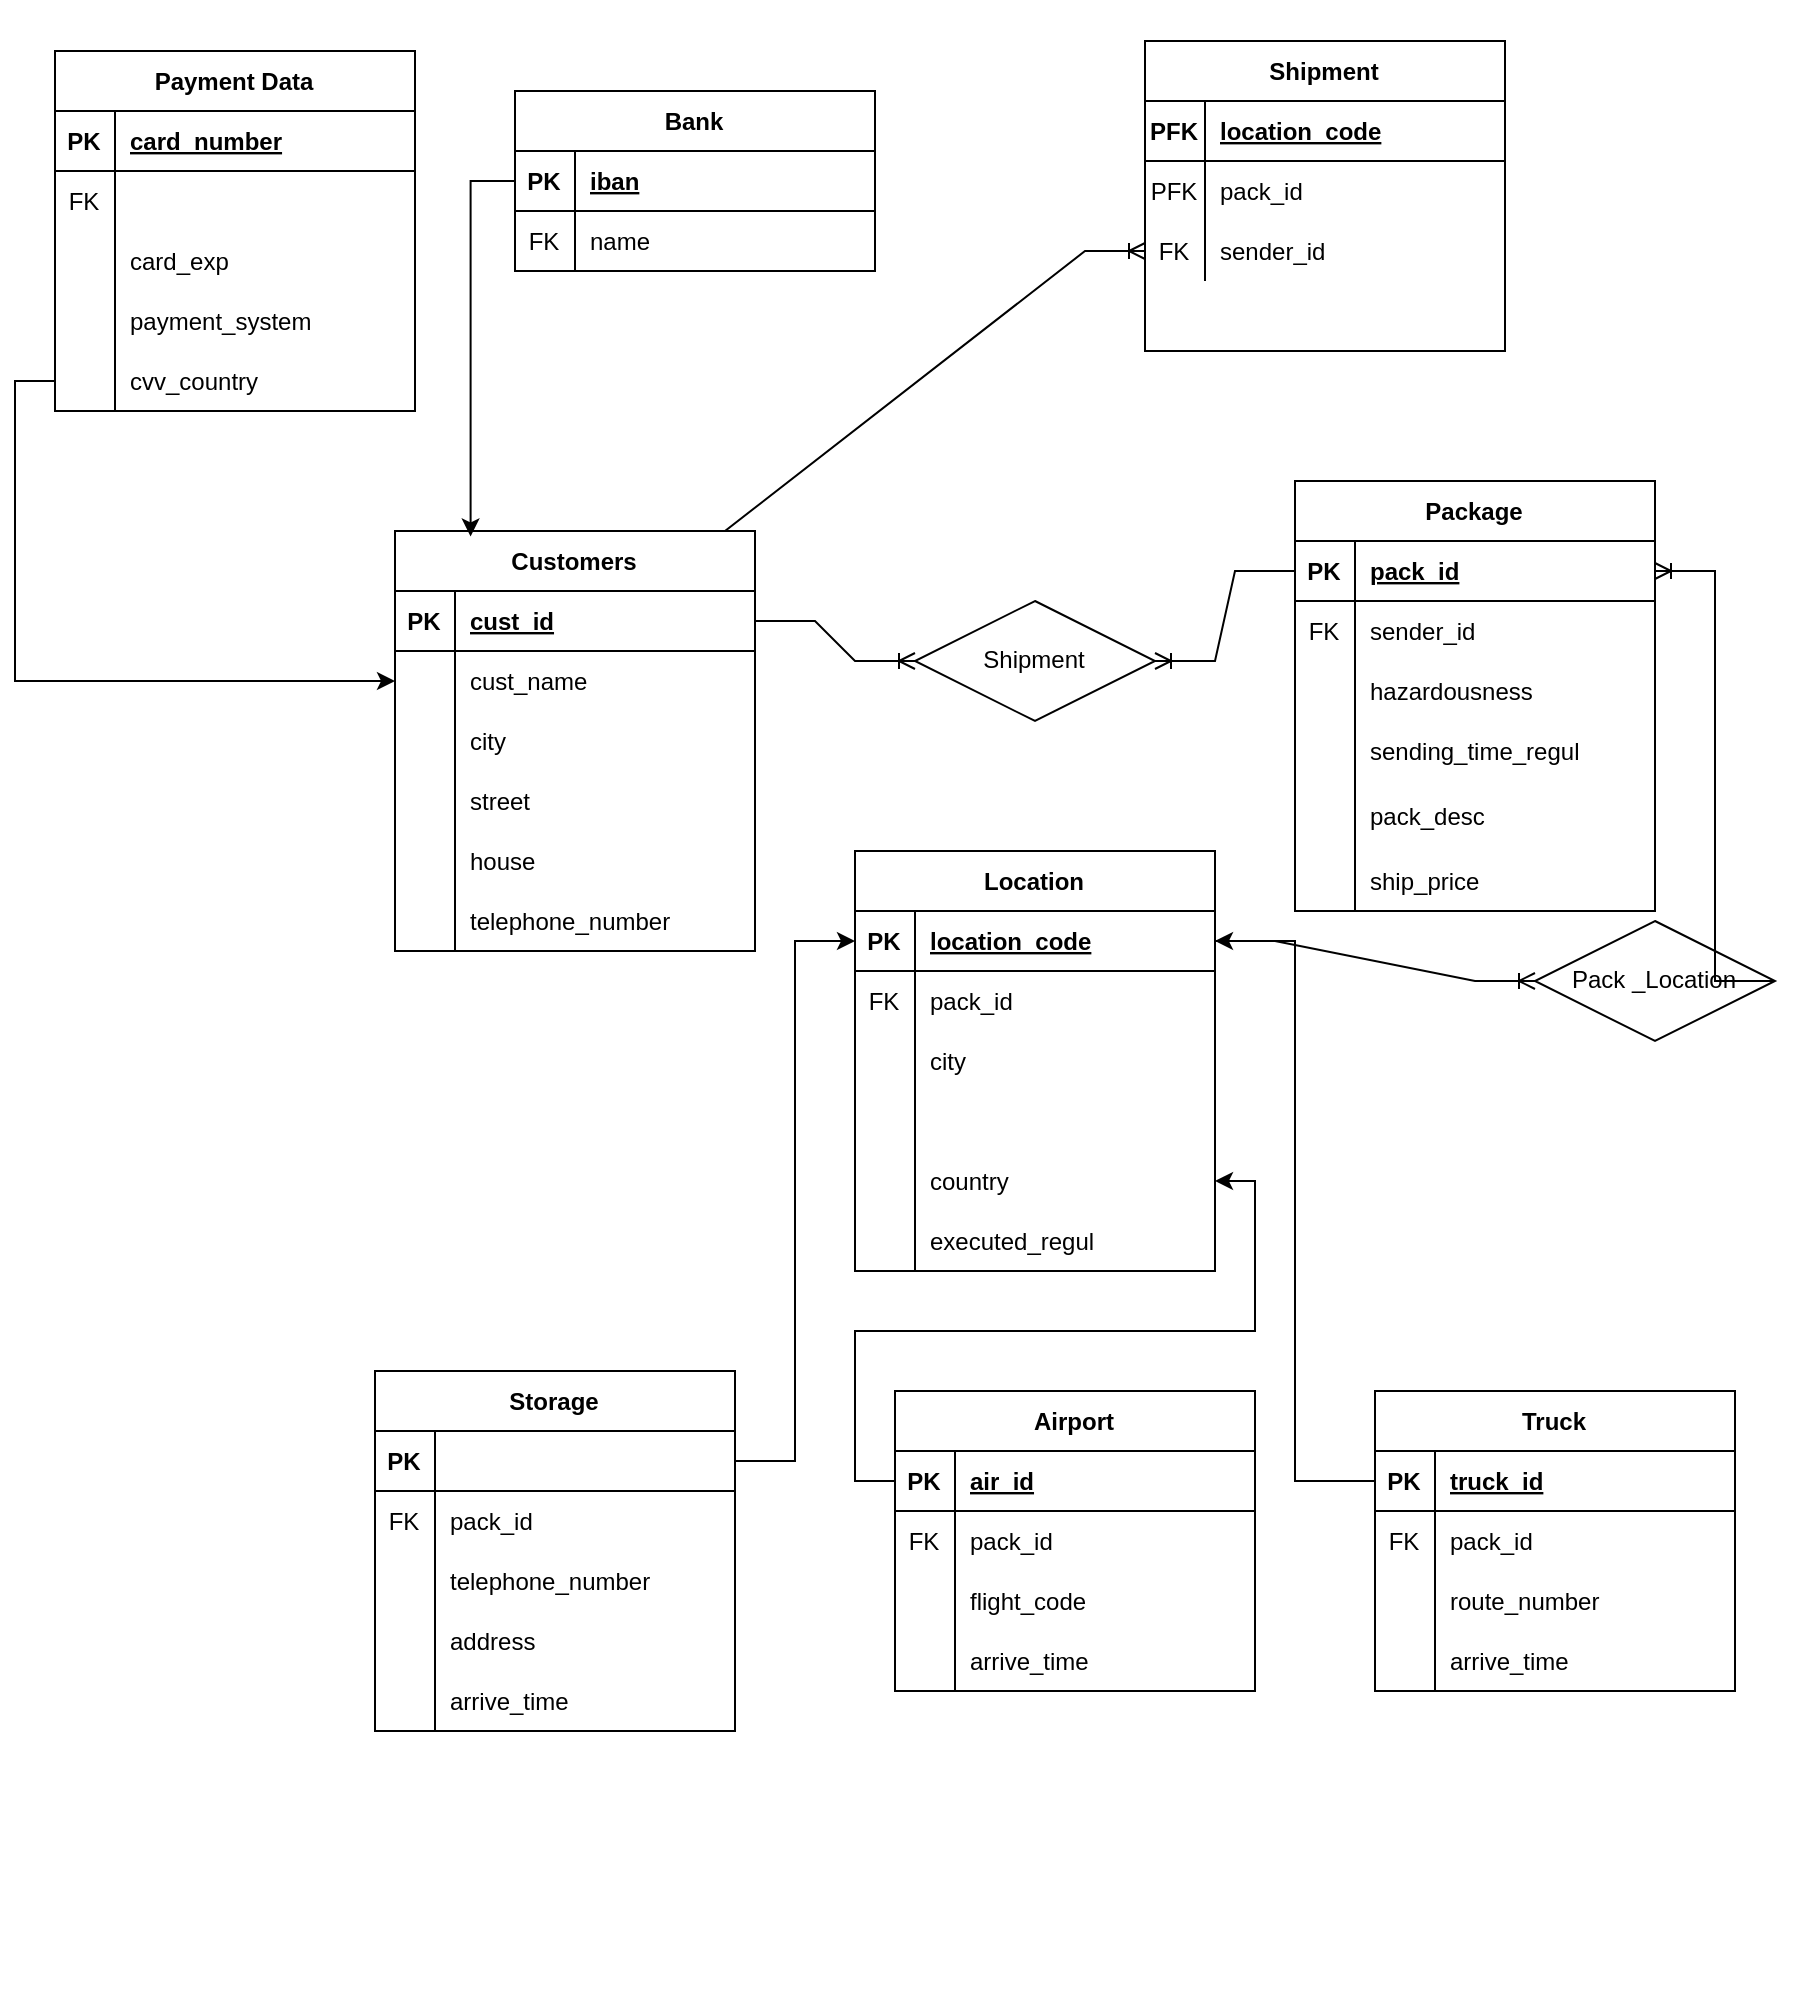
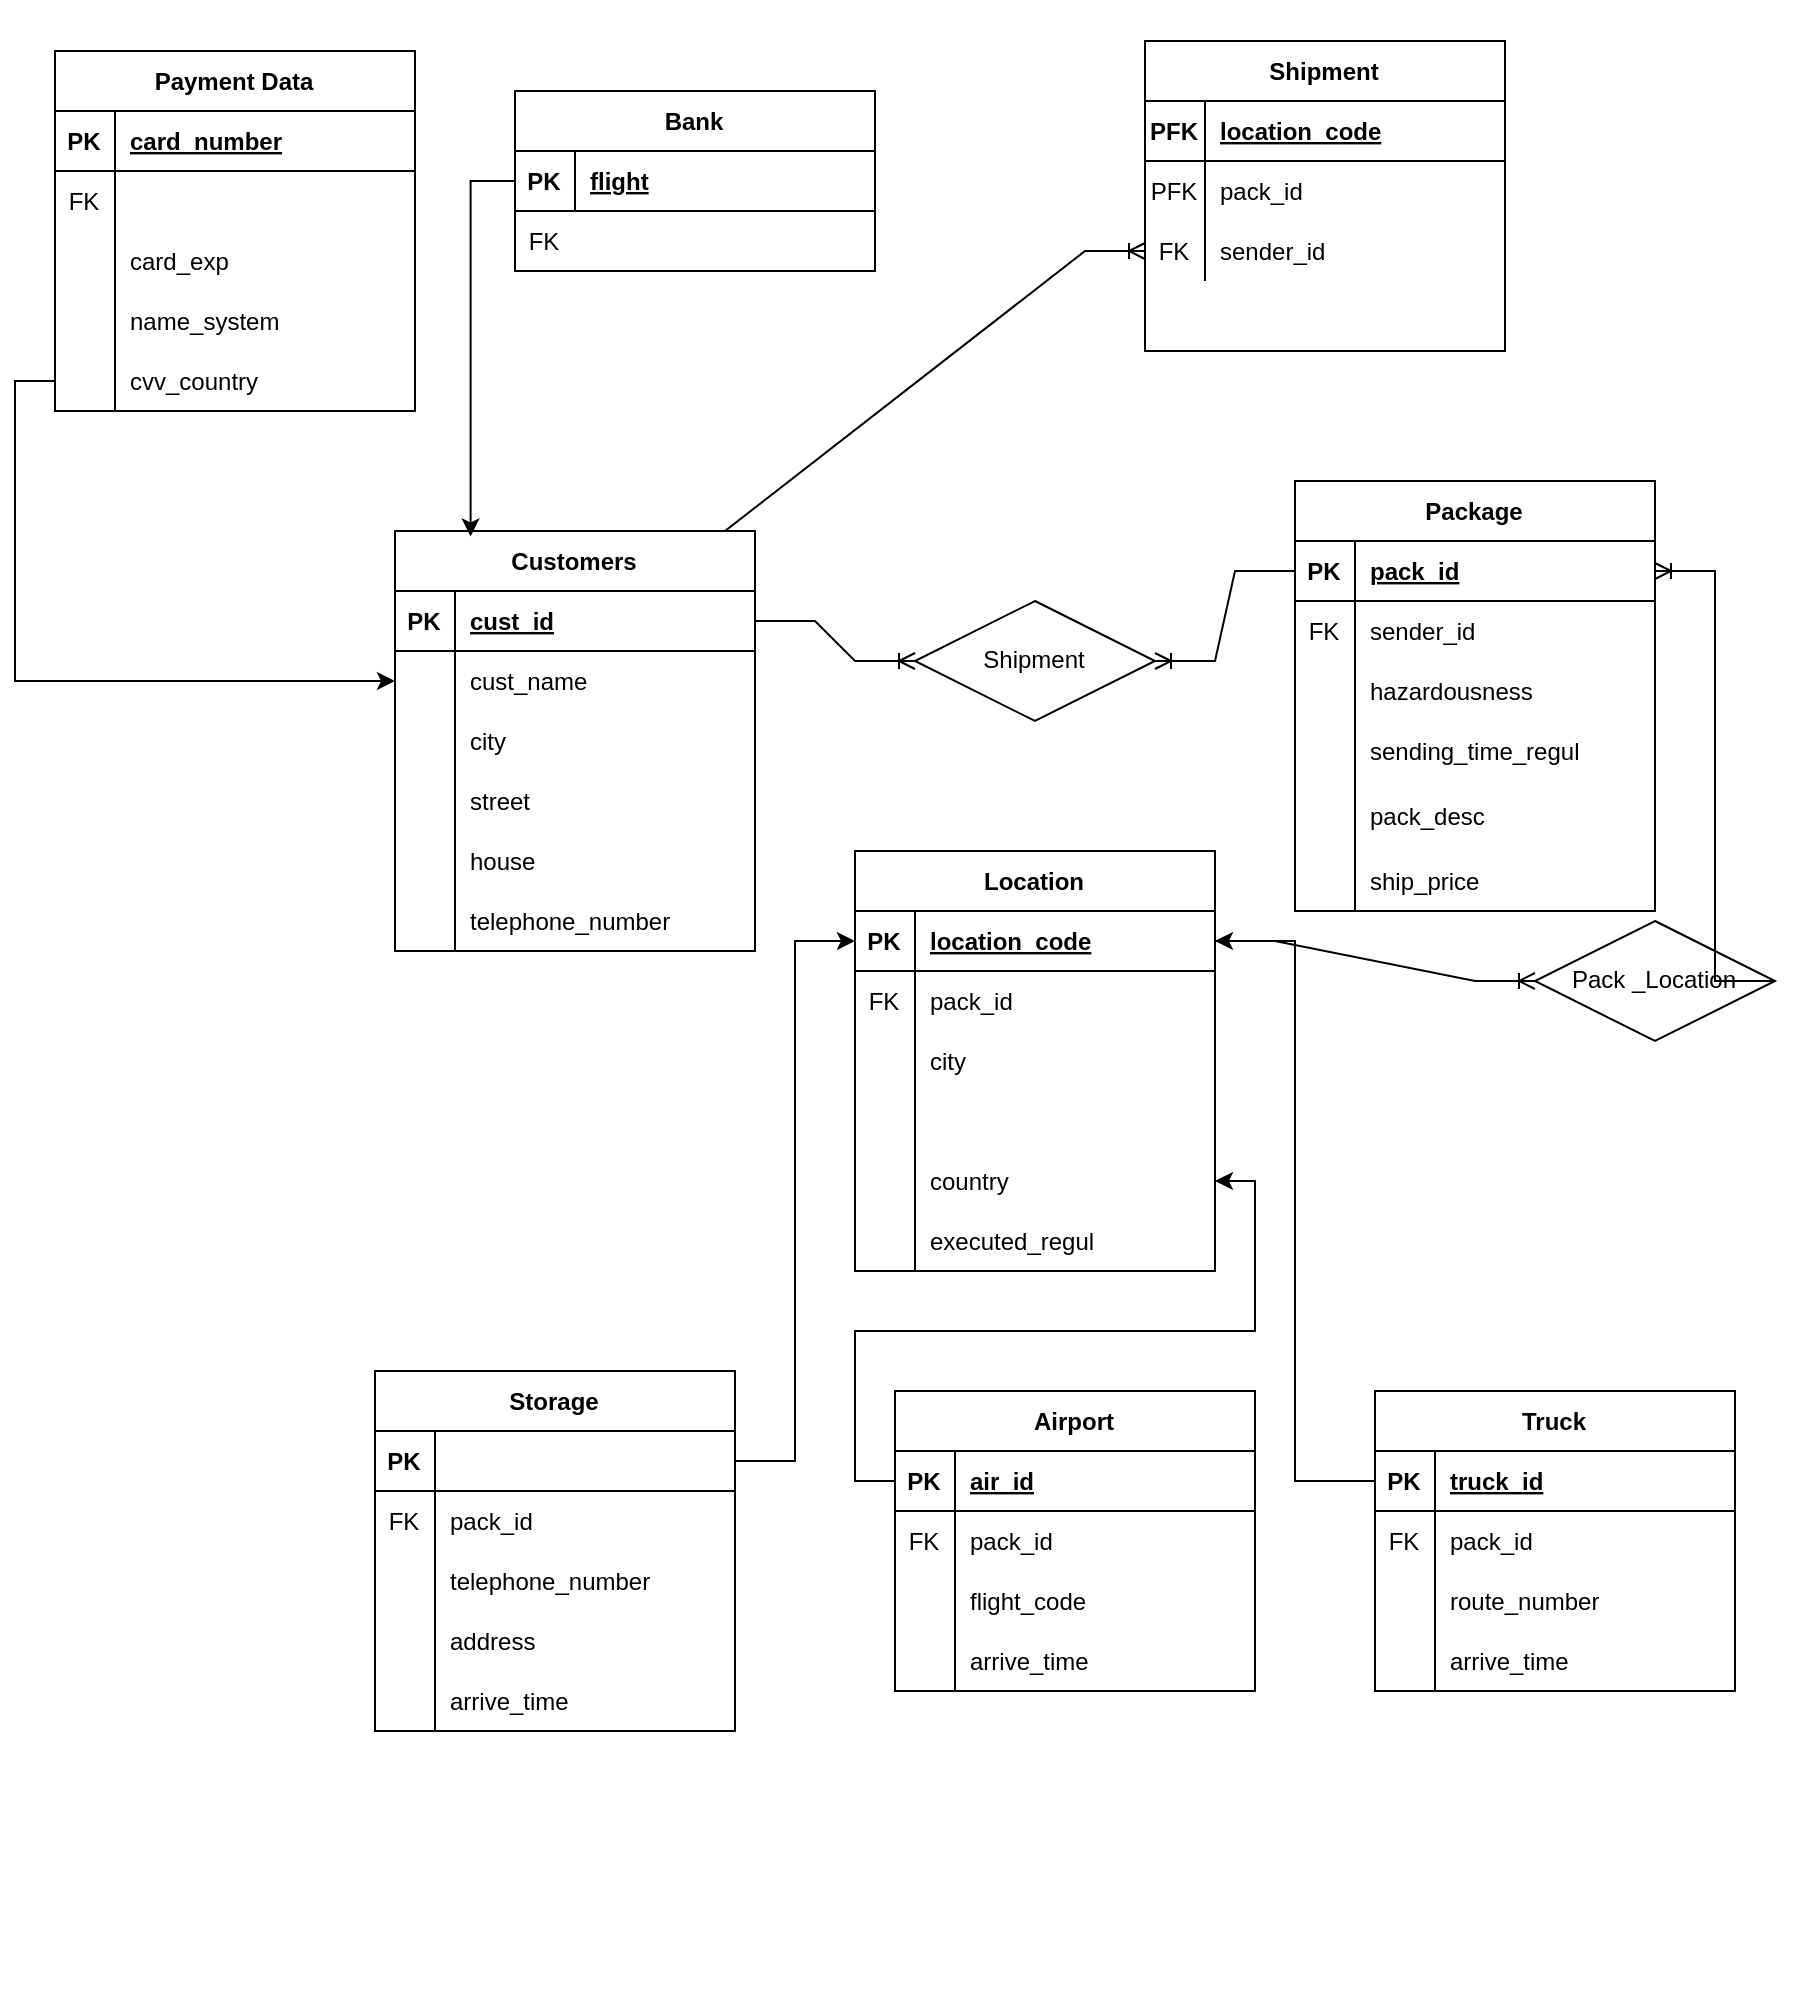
node "iban": label "iban" -> "flight"
node "name": removed
node "payment_system": label "payment_system" -> "name_system"
